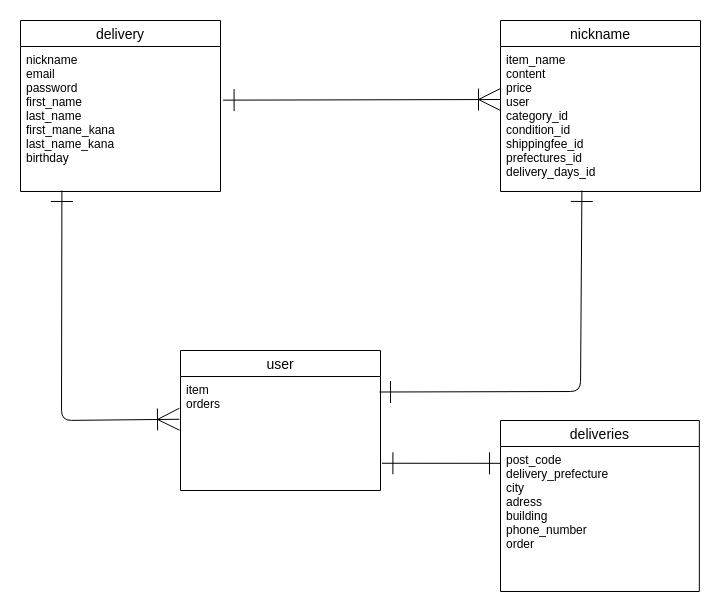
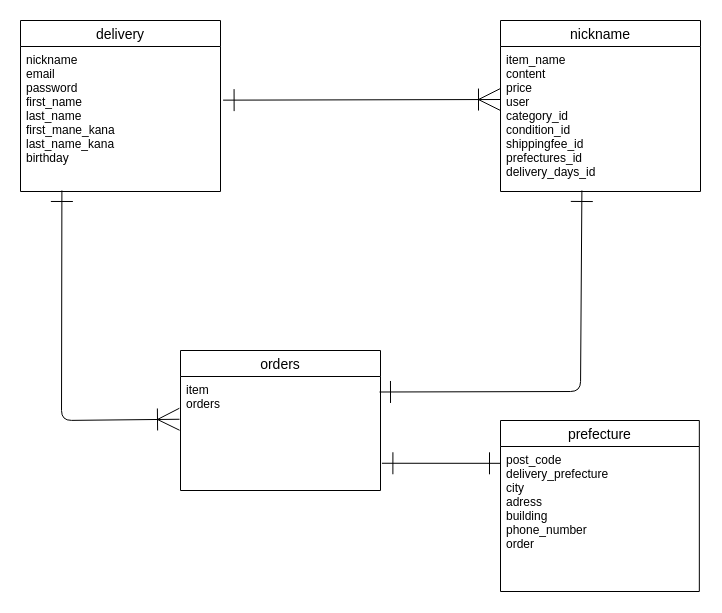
node "user": label "user" -> "orders"
node "deliveries": label "deliveries" -> "prefecture"
